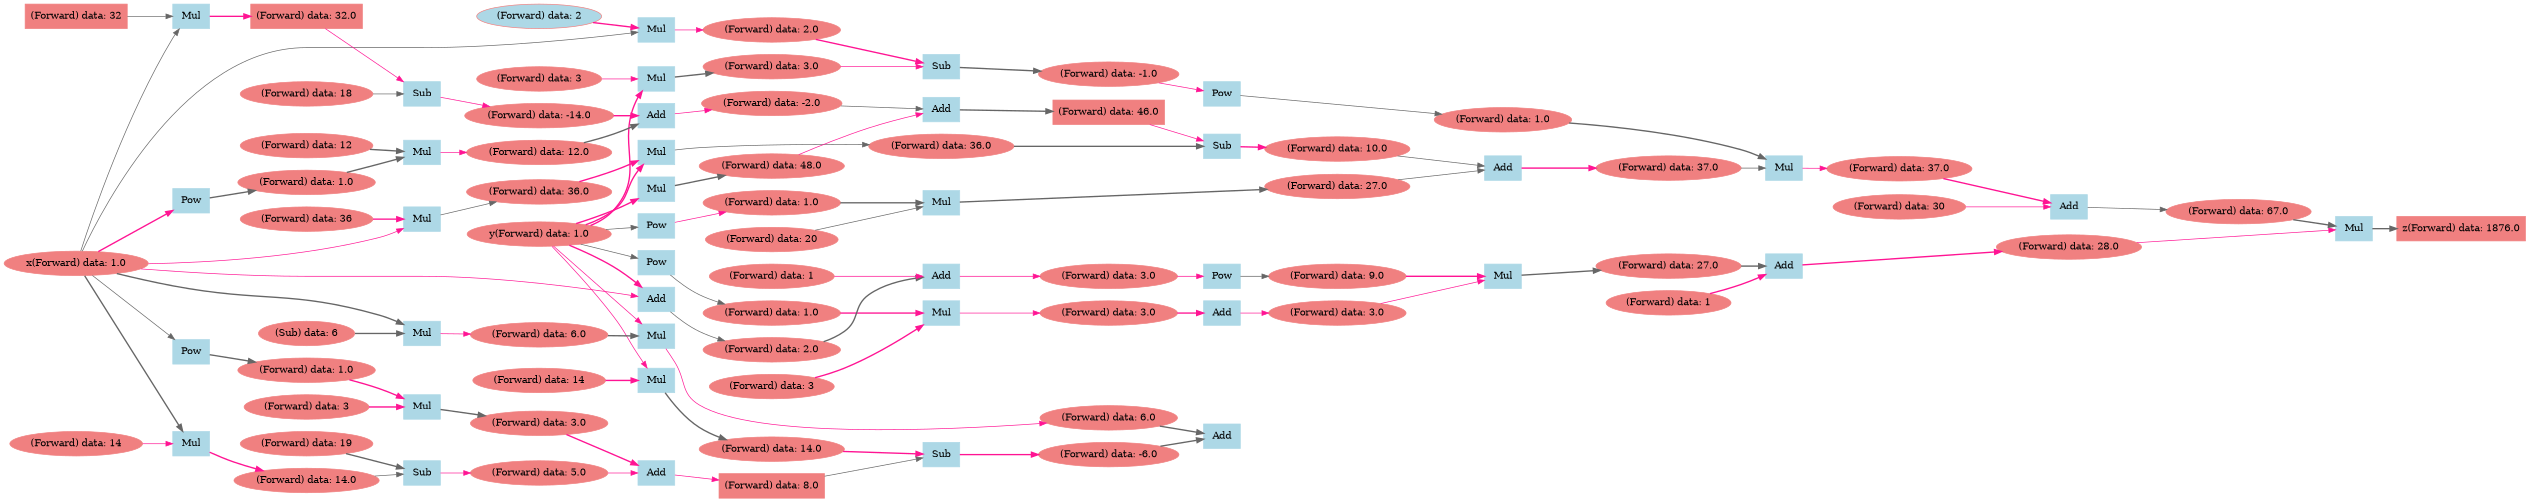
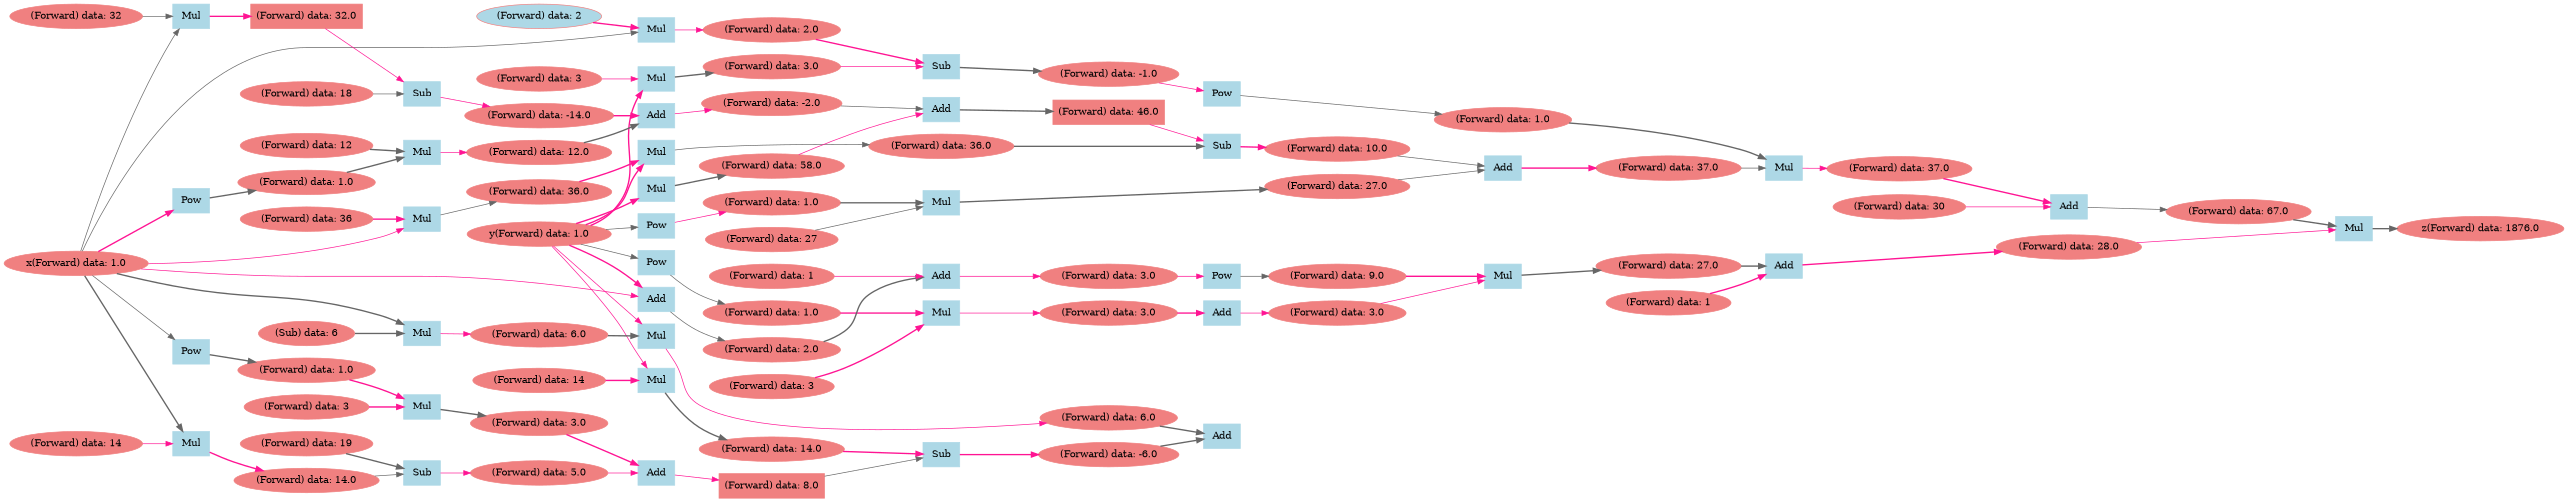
node "(Forward) data: 32": shape box -> ellipse
node "(Forward) data: 48.0": label "(Forward) data: 48.0" -> "(Forward) data: 58.0"
node "z(Forward) data: 1876.0": shape box -> ellipse
node "(Forward) data: 20": label "(Forward) data: 20" -> "(Forward) data: 27"
